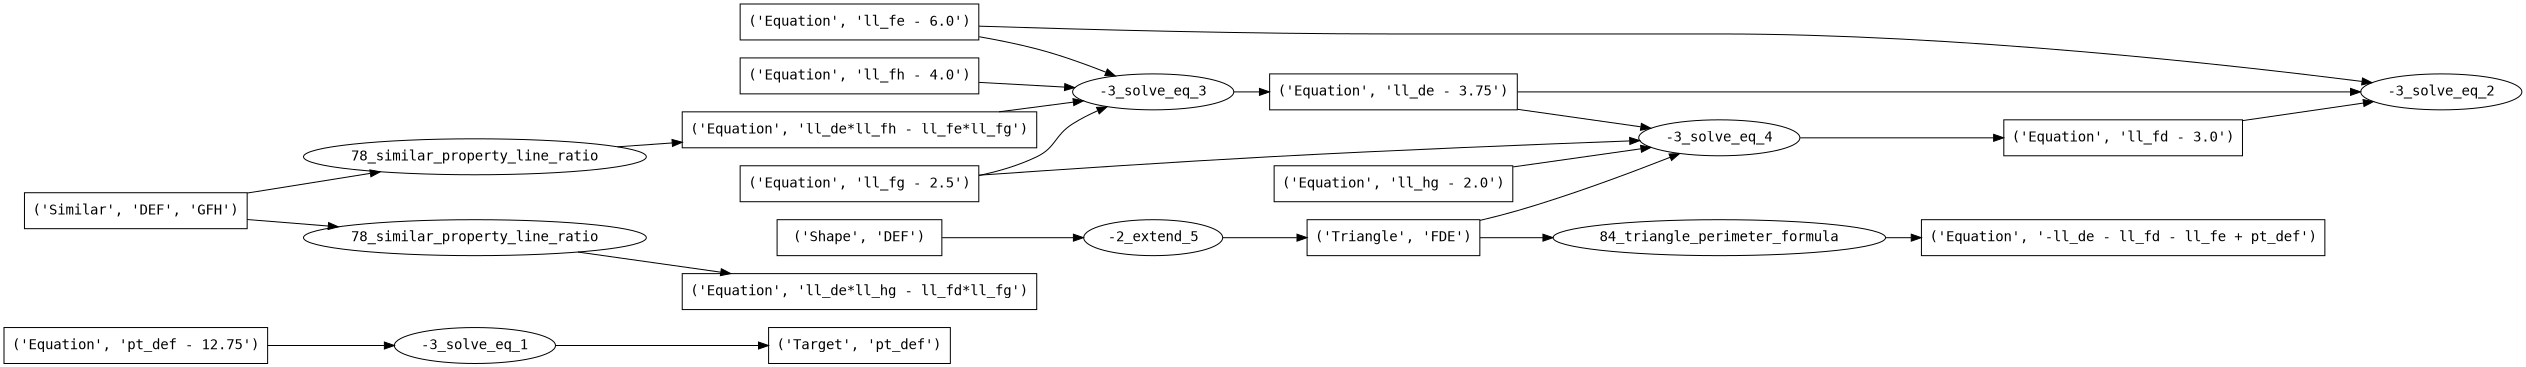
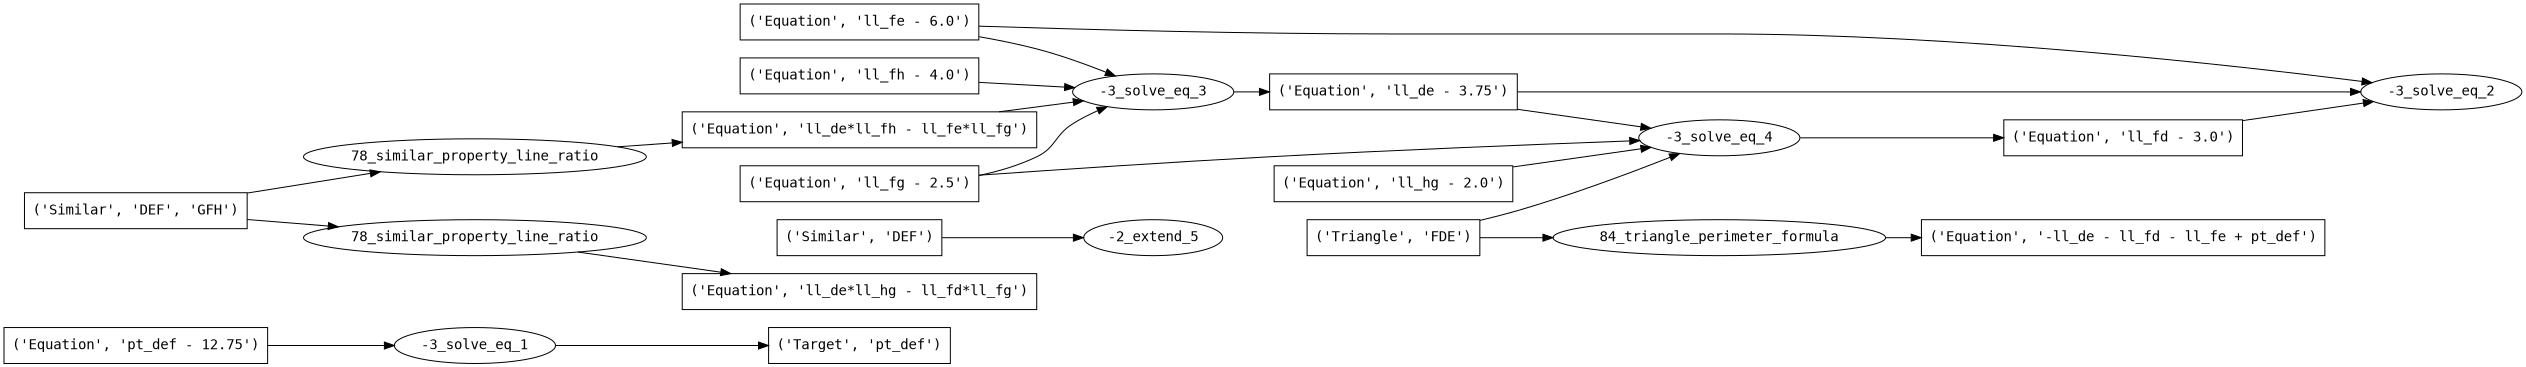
node "('Shape', 'DEF')": label "('Shape', 'DEF')" -> "('Similar', 'DEF')"
edge "-2_extend_5" -> "('Triangle', 'FDE')": removed
